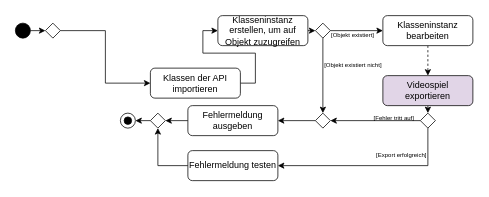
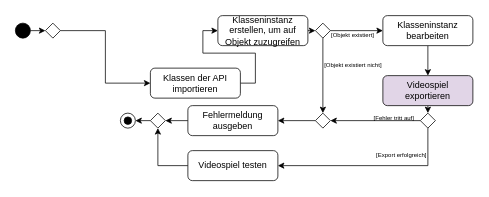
edge "Klasseninstanz bearbeiten" -> "Videospiel exportieren": style dashed -> solid
node "Fehlermeldung testen": label "Fehlermeldung testen" -> "Videospiel testen"
